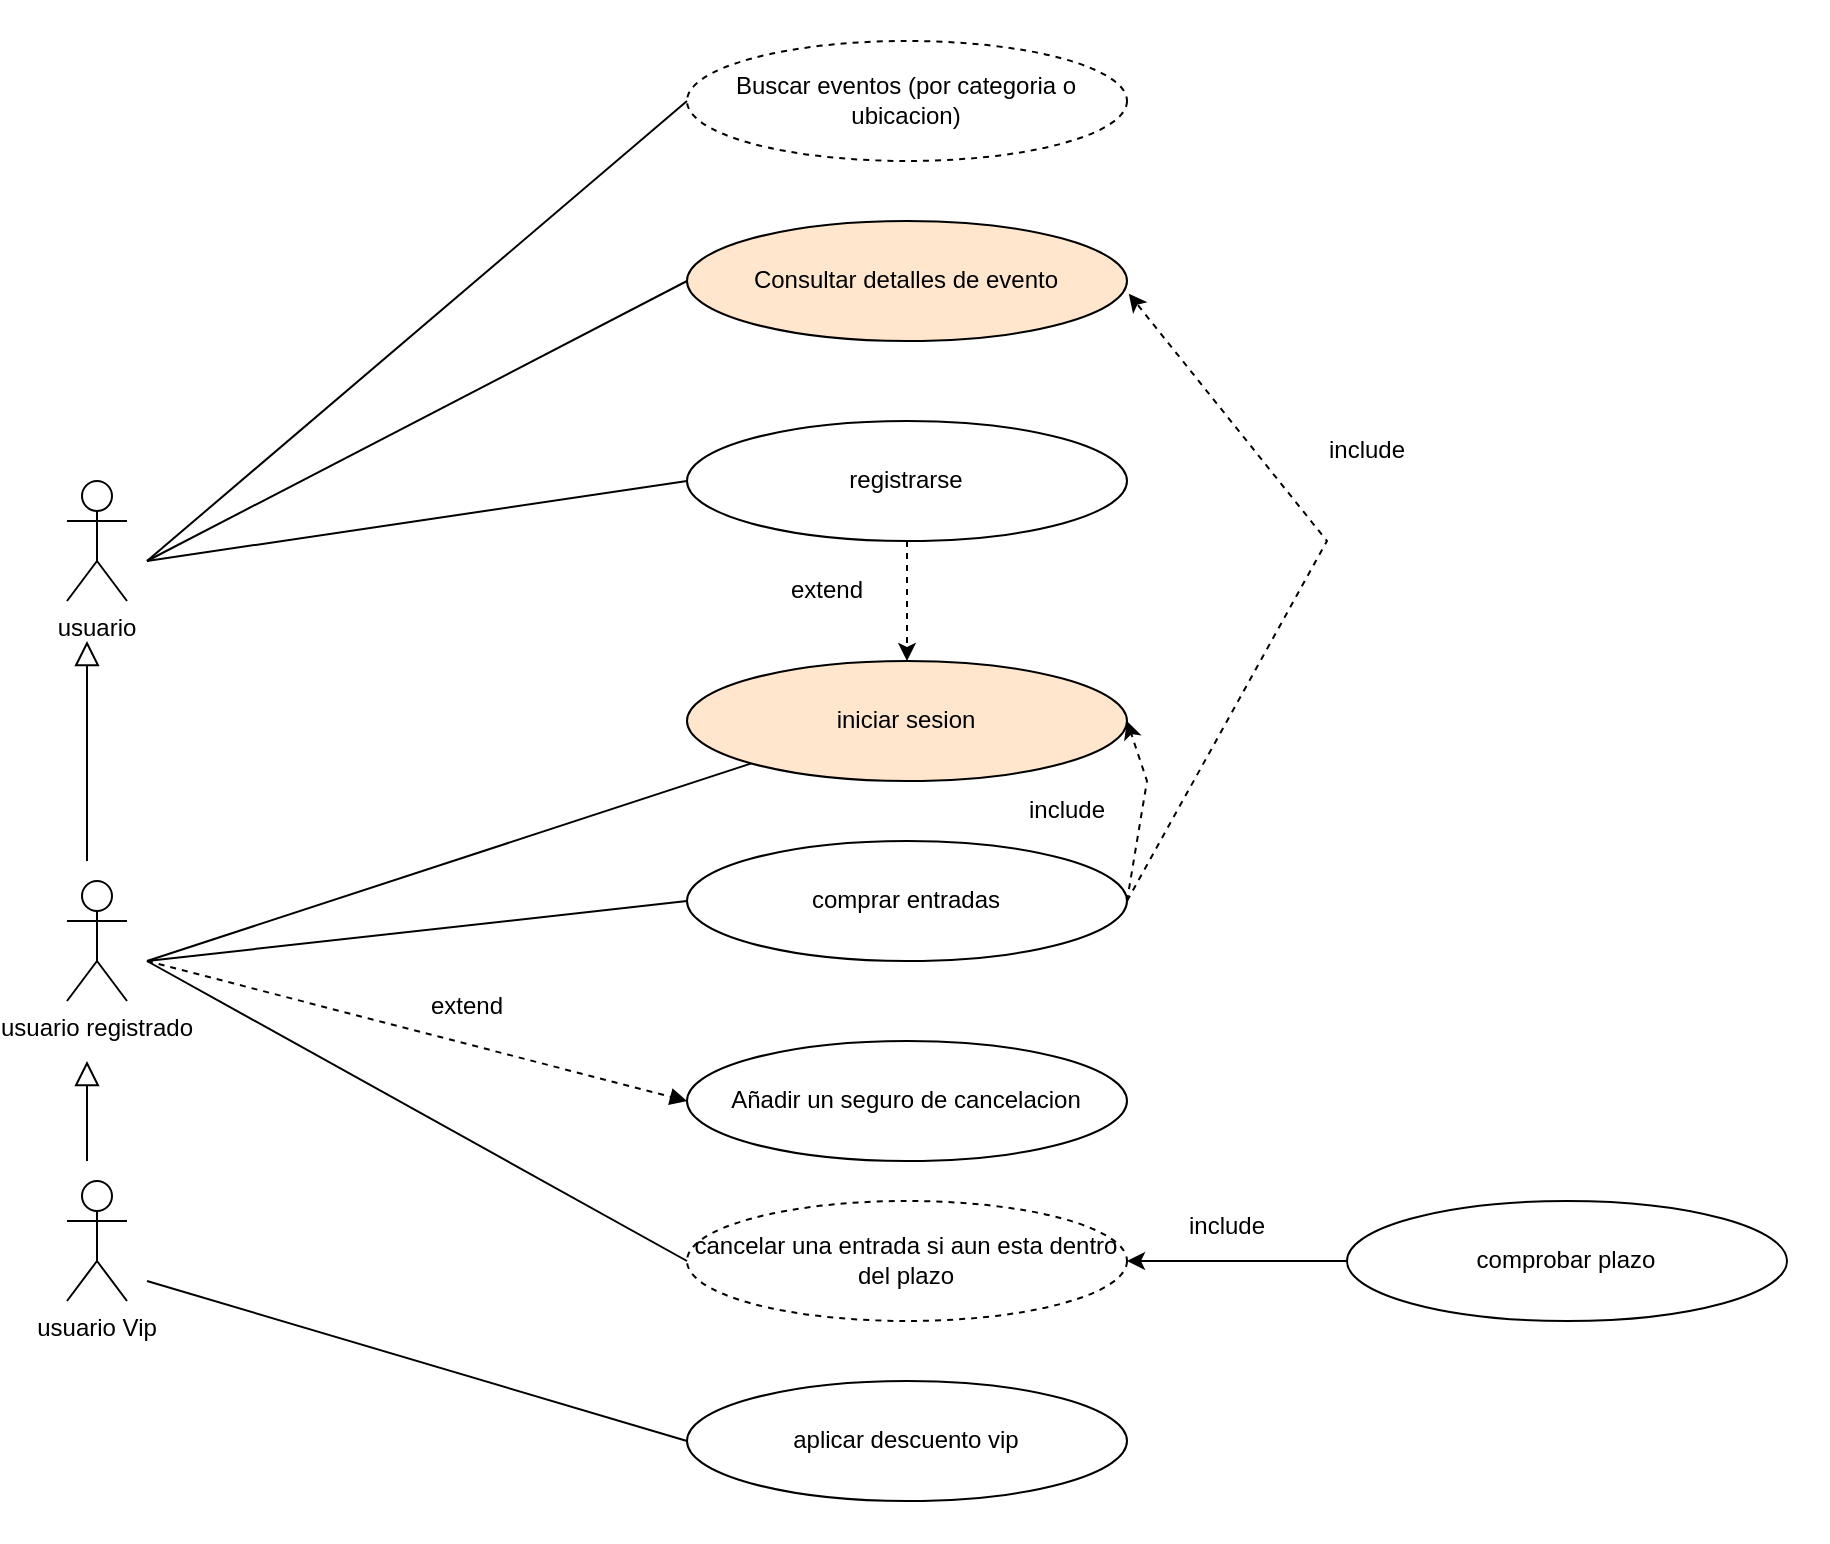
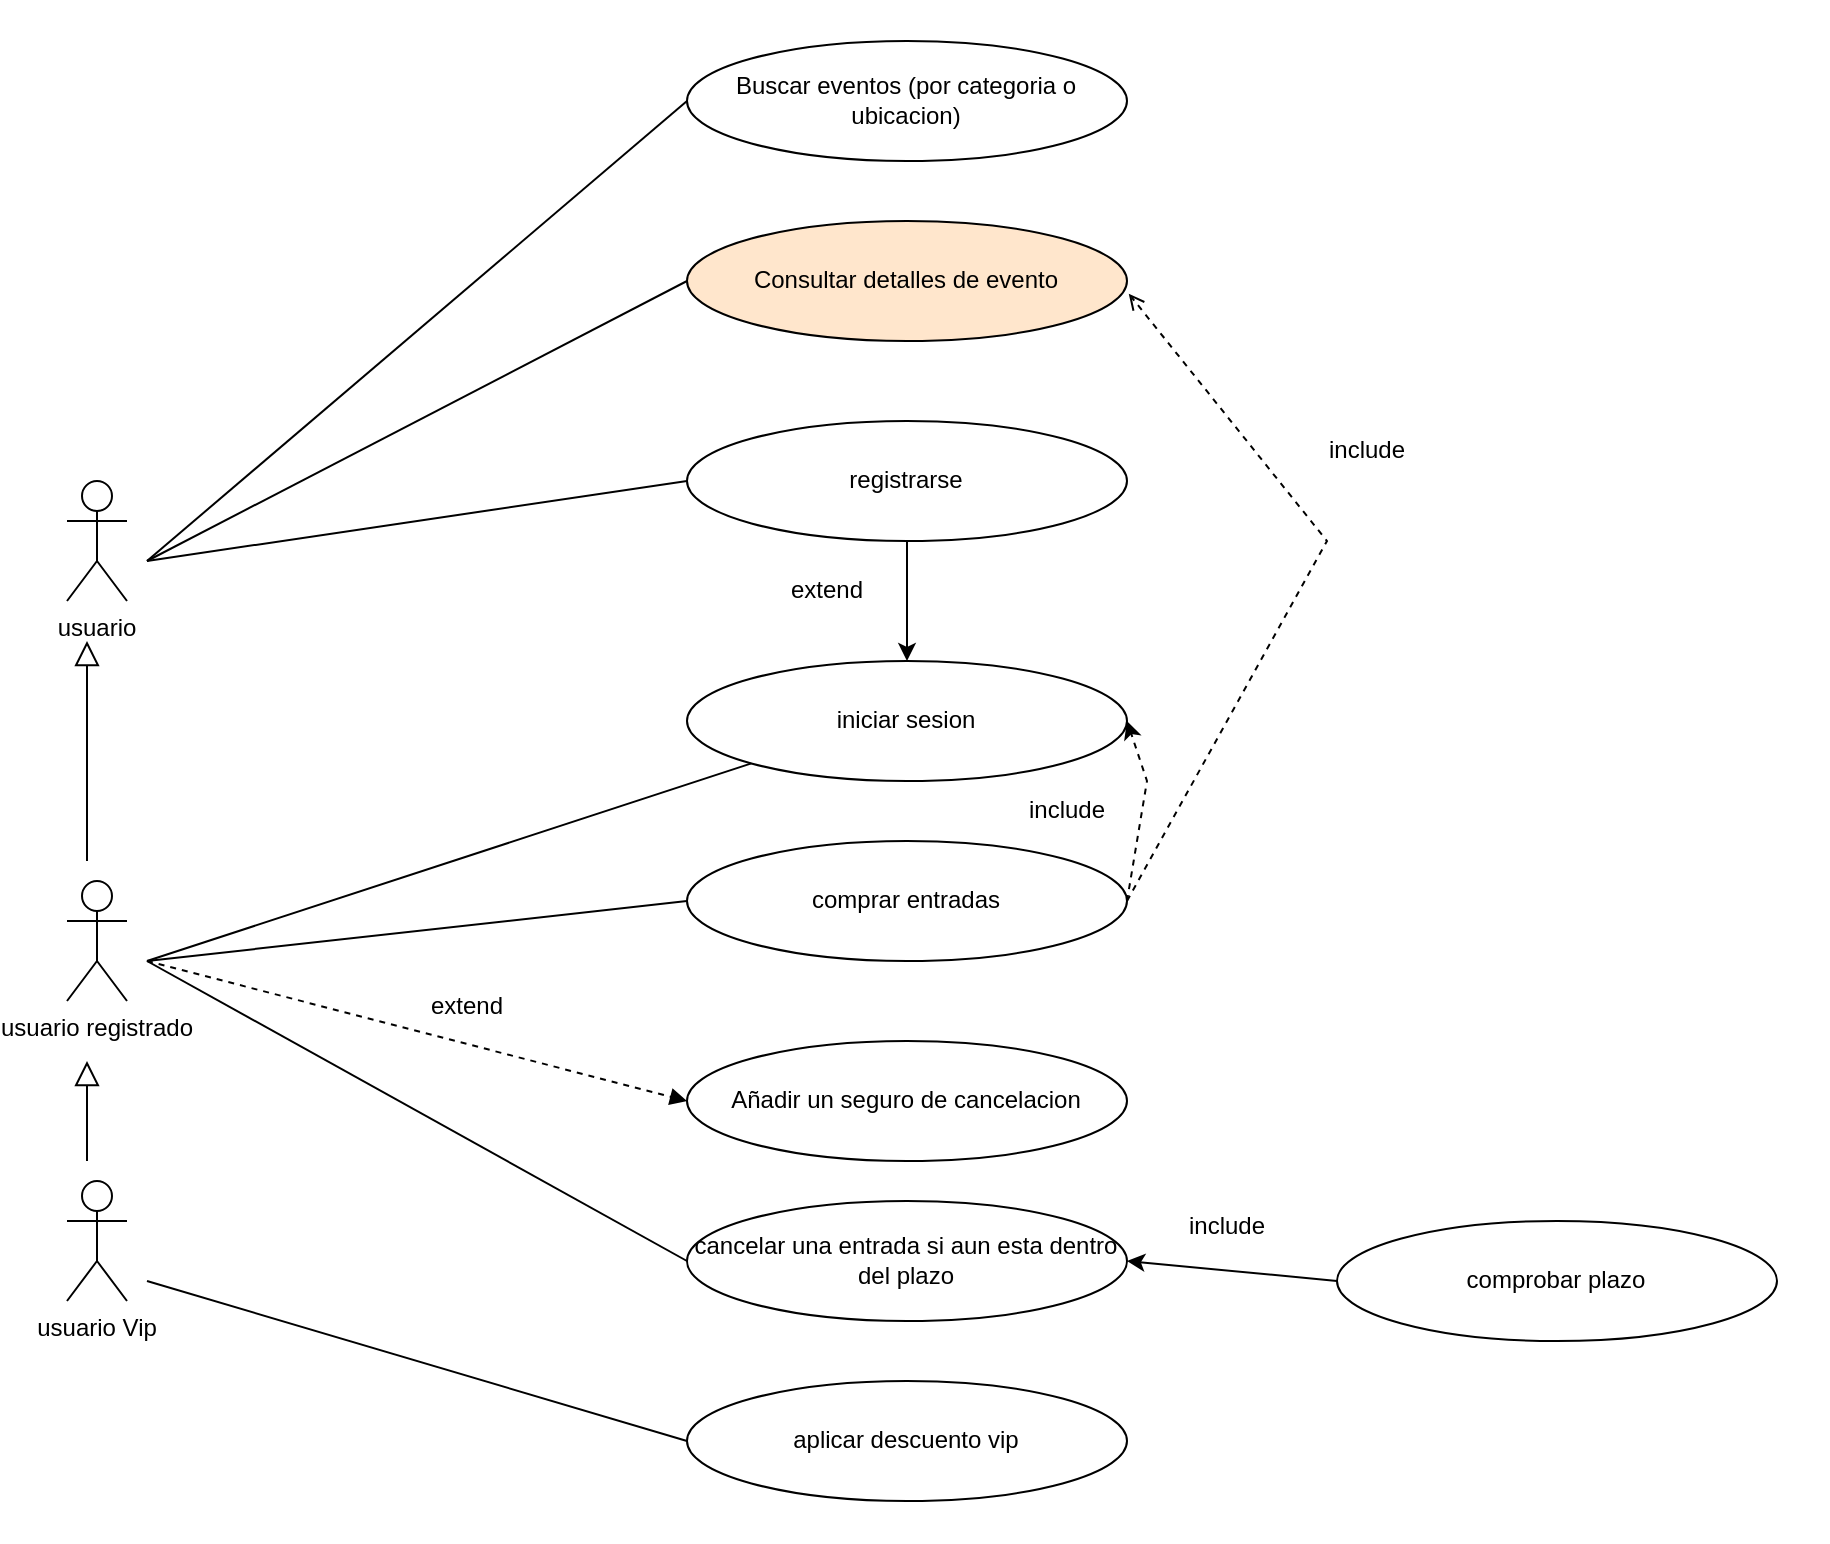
node "Buscar eventos (por categoria o ubicacion)": style dashed -> solid
edge "comprar entradas" -> "Consultar detalles de evento": arrowhead classic -> open
edge "registrarse" -> "iniciar sesion": style dashed -> solid
node "iniciar sesion": fillcolor #ffe6cc -> #ffffff
node "cancelar una entrada si aun esta dentro del plazo": style dashed -> solid
node "comprobar plazo": moved (1567, 1261) -> (1557, 1281)
